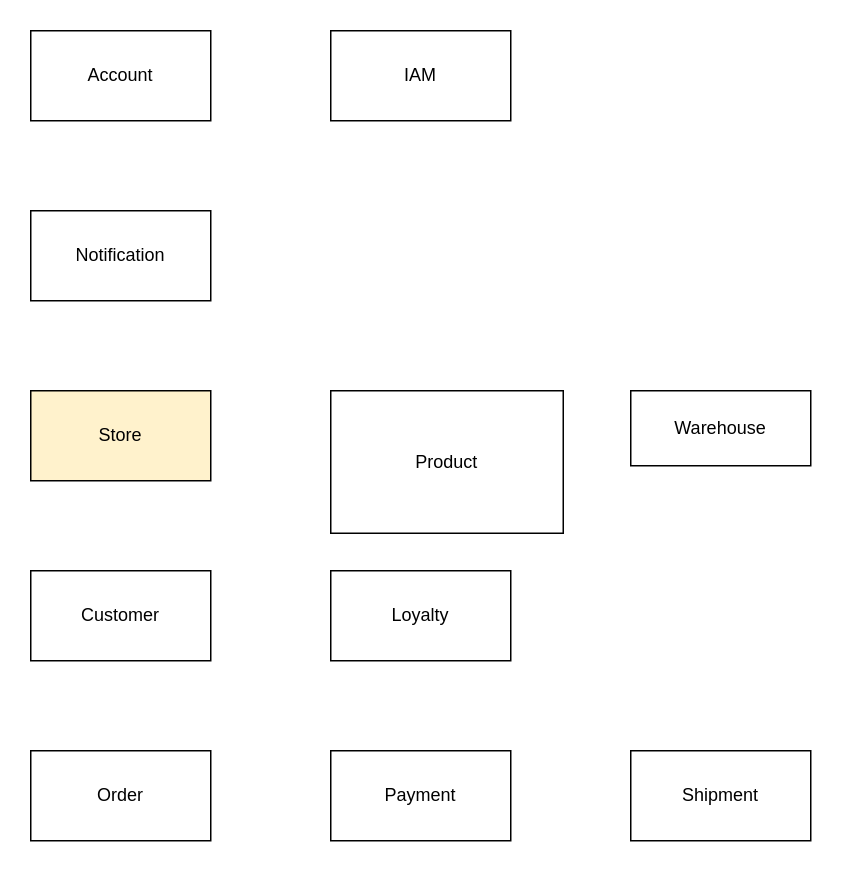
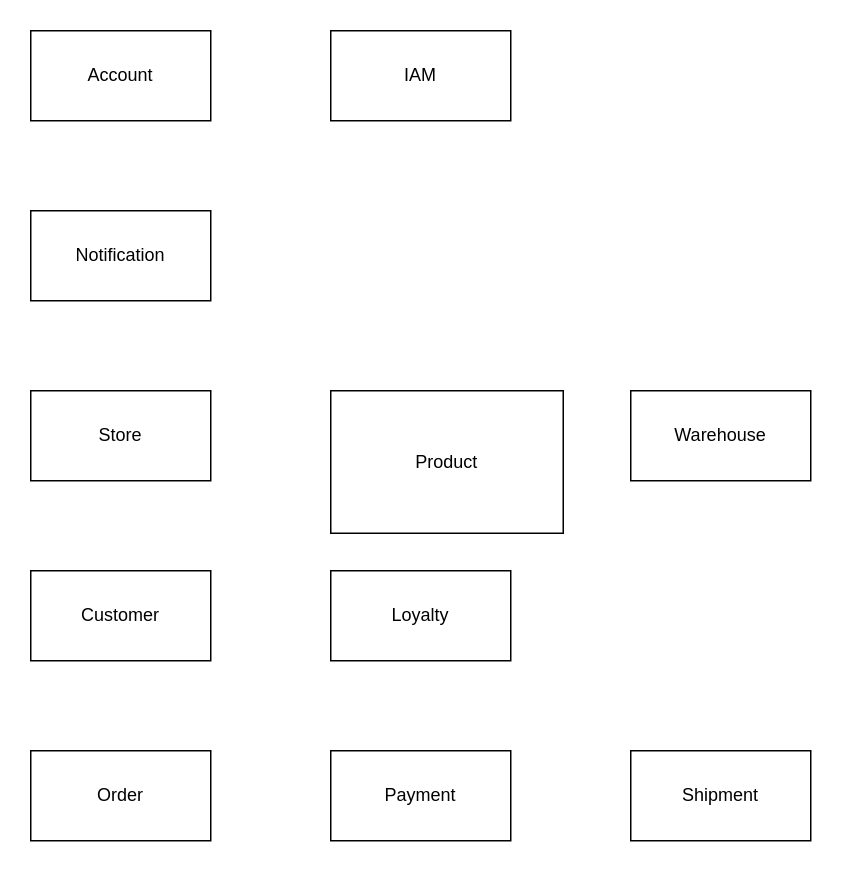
node "Warehouse": size 180x75 -> 180x90
node "Store": fillcolor #fff2cc -> #ffffff
